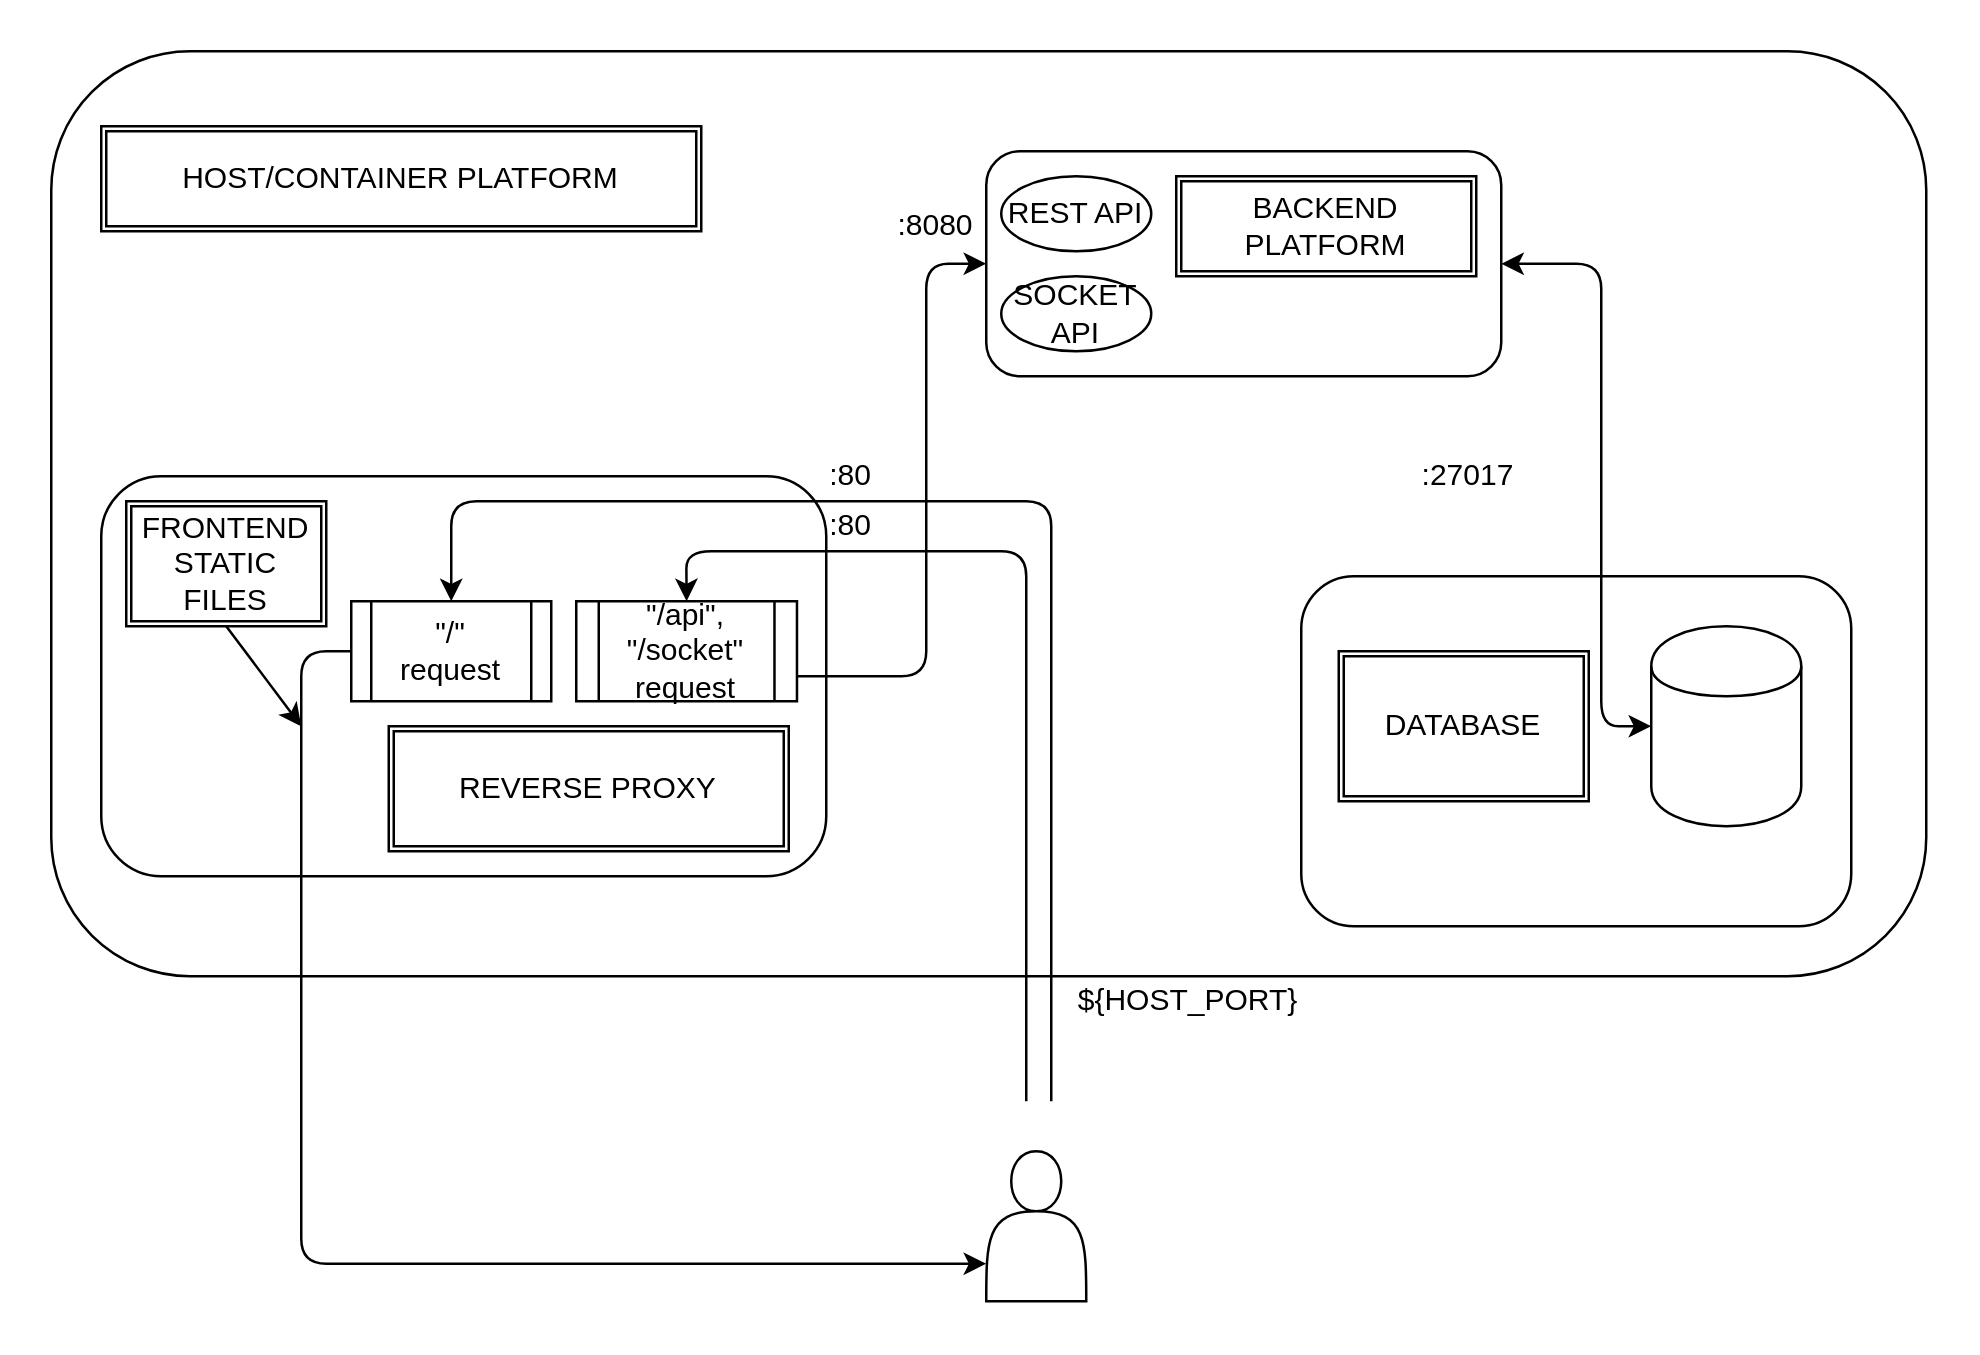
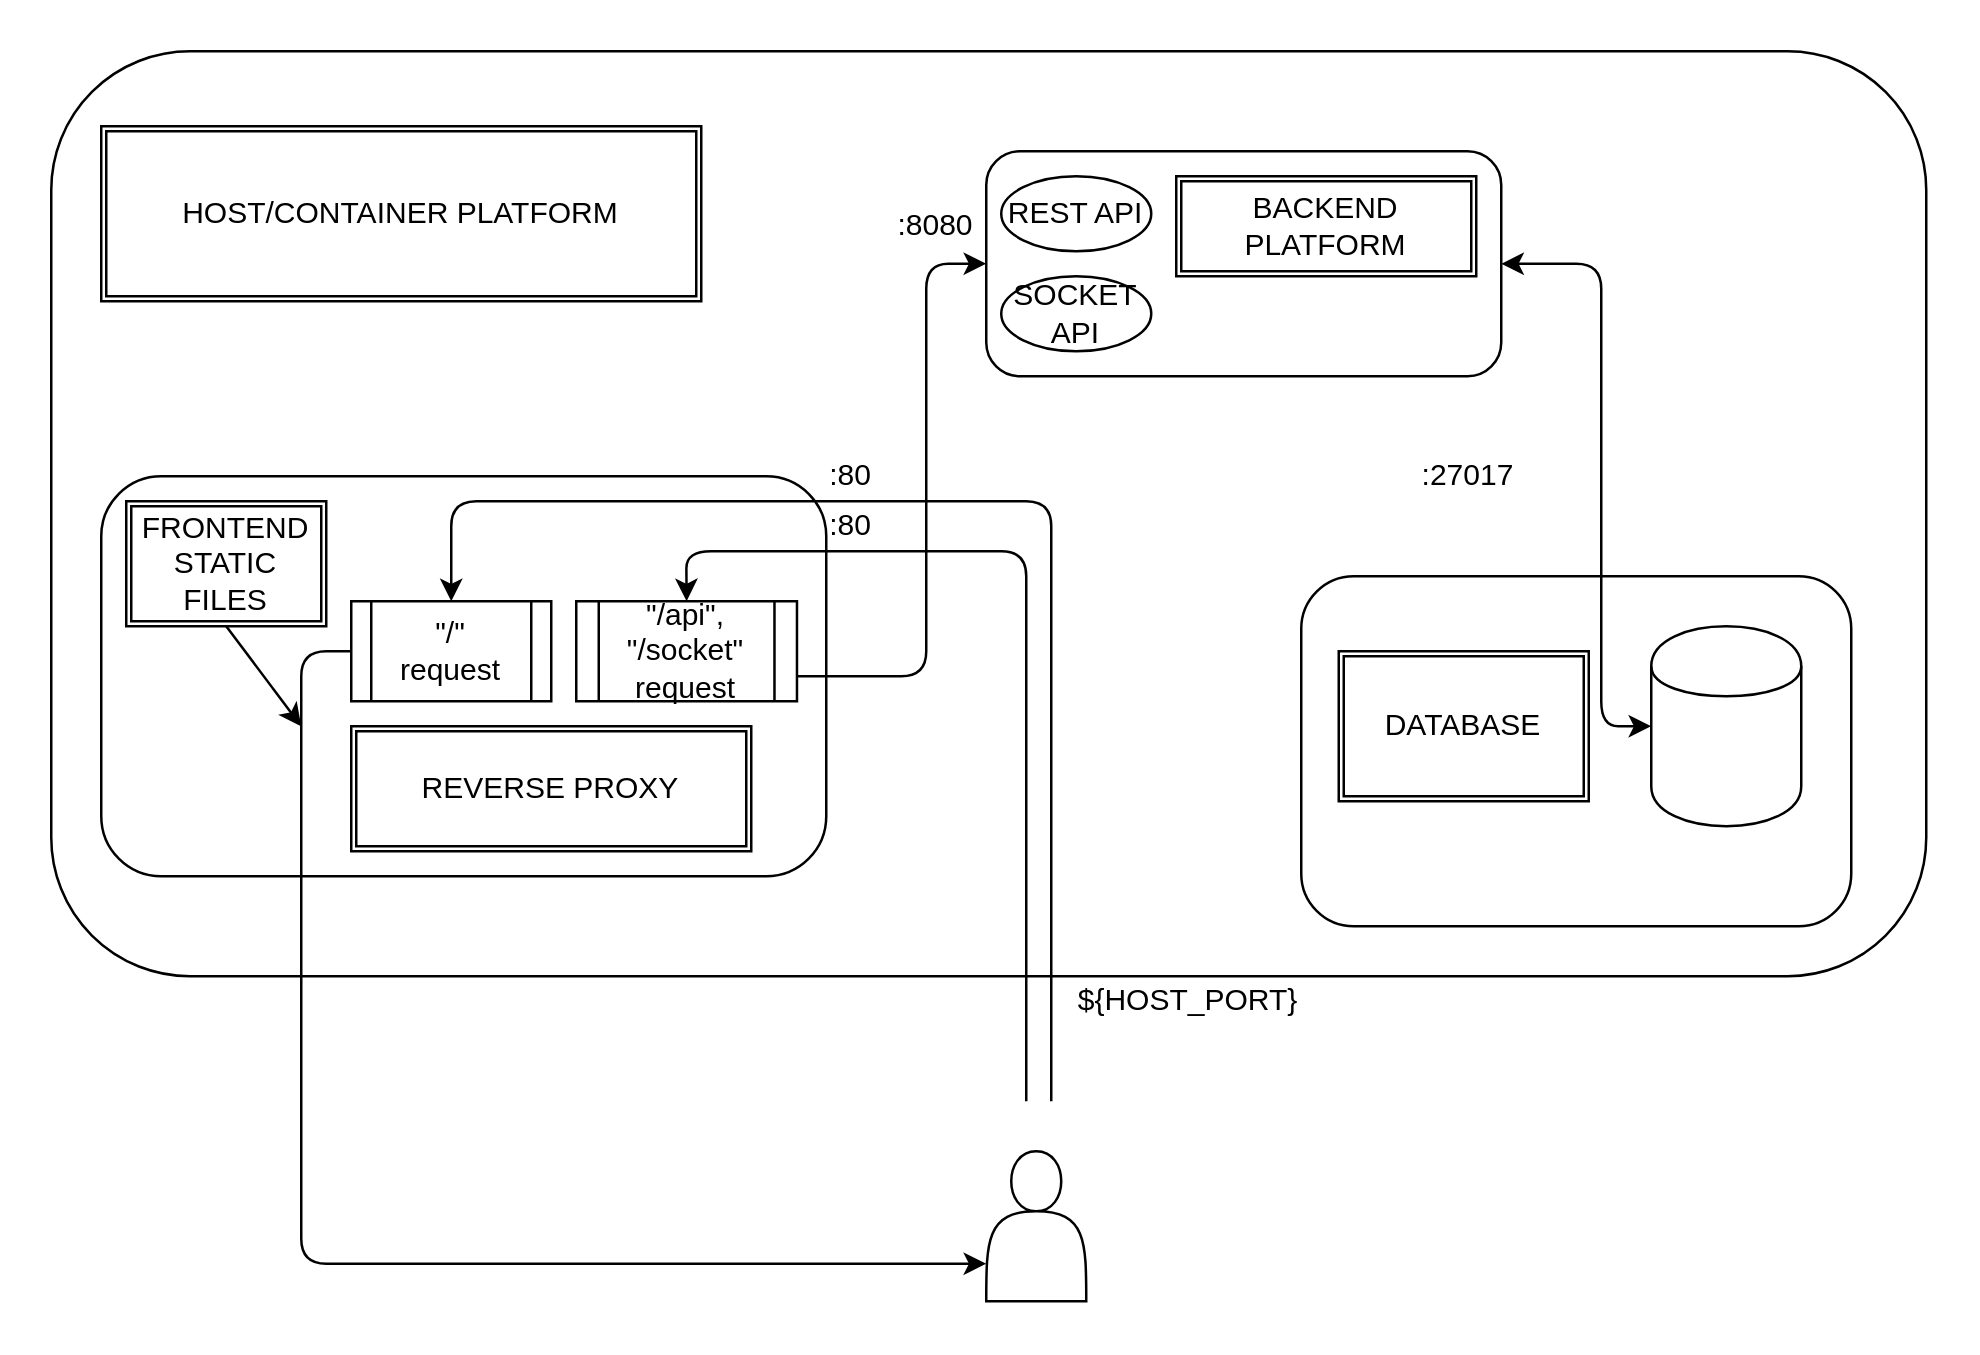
node "HOST/CONTAINER PLATFORM": size 600x105 -> 600x175
node "REVERSE PROXY": moved (589, 789) -> (551, 789)
